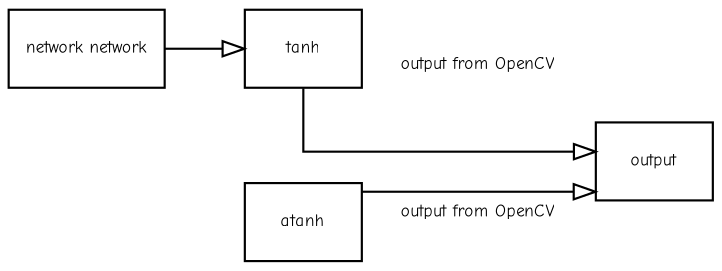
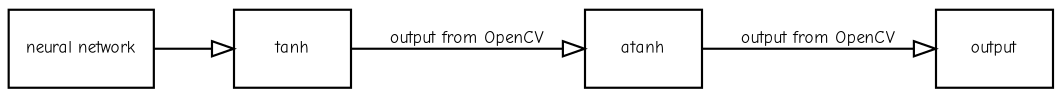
node "network network": label "network network" -> "neural network"
edge "tanh" -> "output": now "tanh" -> "atanh"
